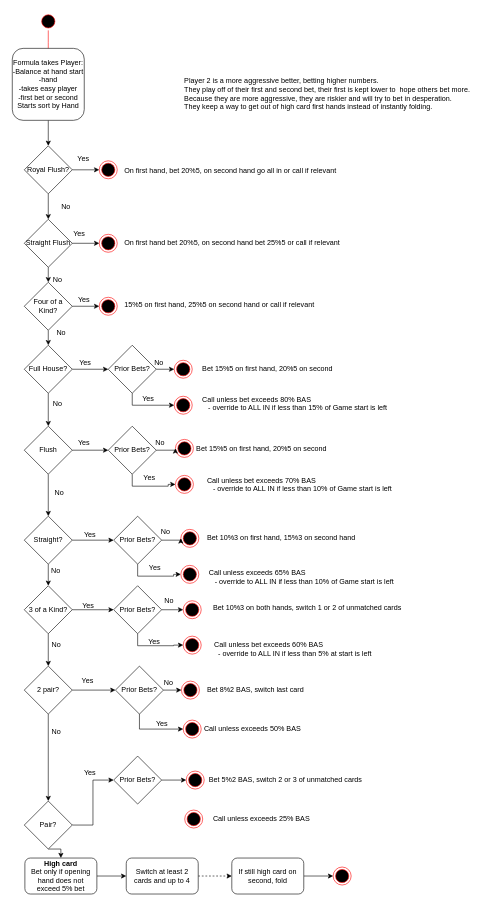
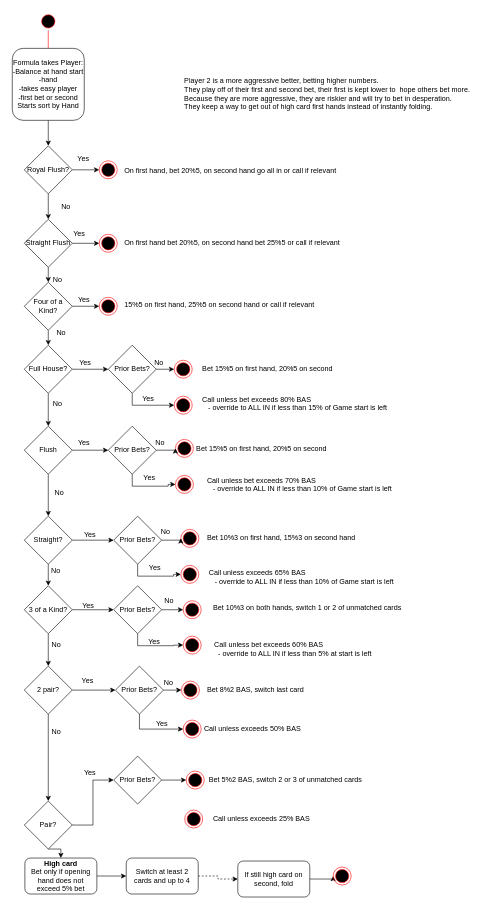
node "If still high card on second, fold": moved (268, 876) -> (274, 879)
